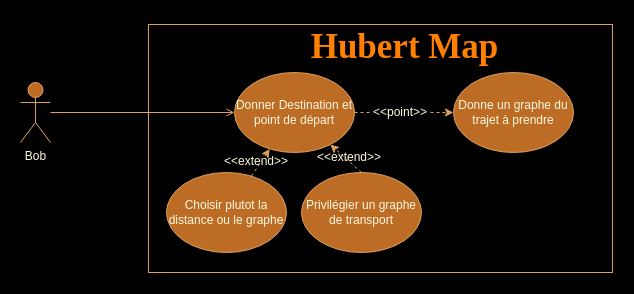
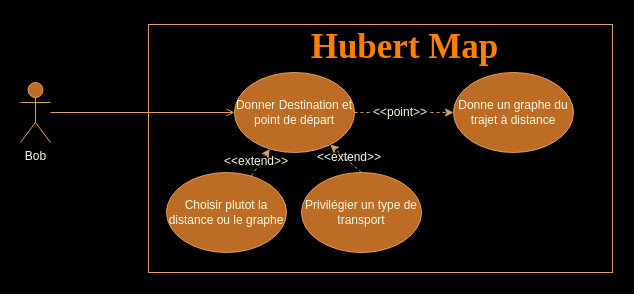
node "Donne un graphe du trajet à prendre": label "Donne un graphe du trajet à prendre" -> "Donne un graphe du trajet à distance"
node "Privilégier un graphe de transport": label "Privilégier un graphe de transport" -> "Privilégier un type de transport"
